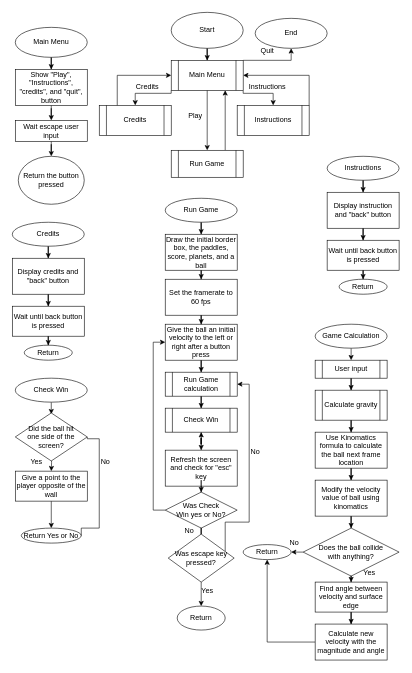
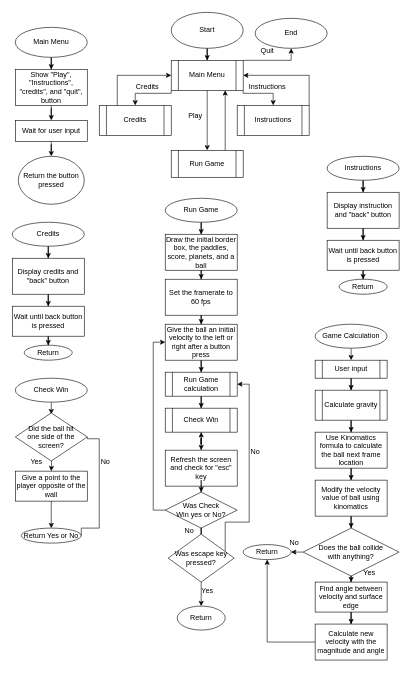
node "Wait escape user input": label "Wait escape user input" -> "Wait for user input"
